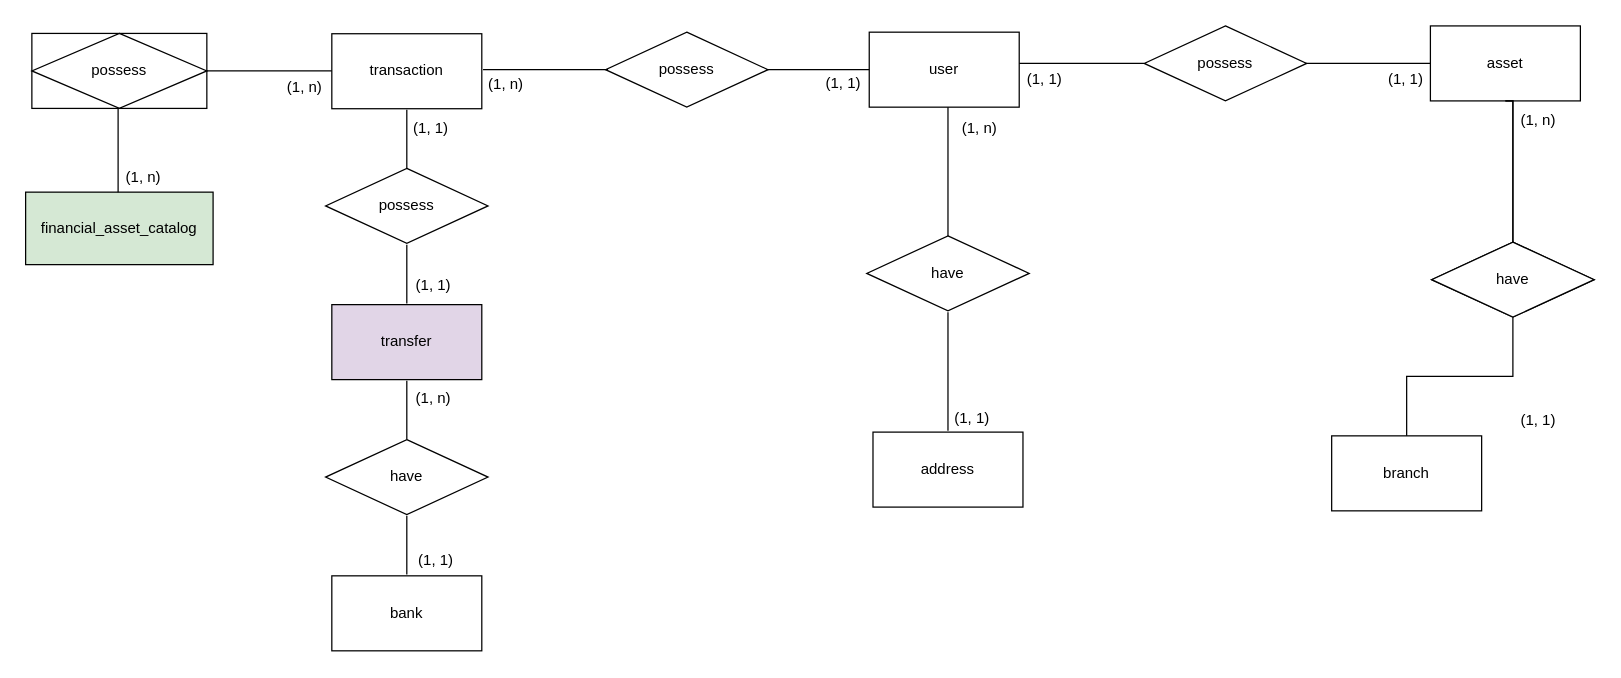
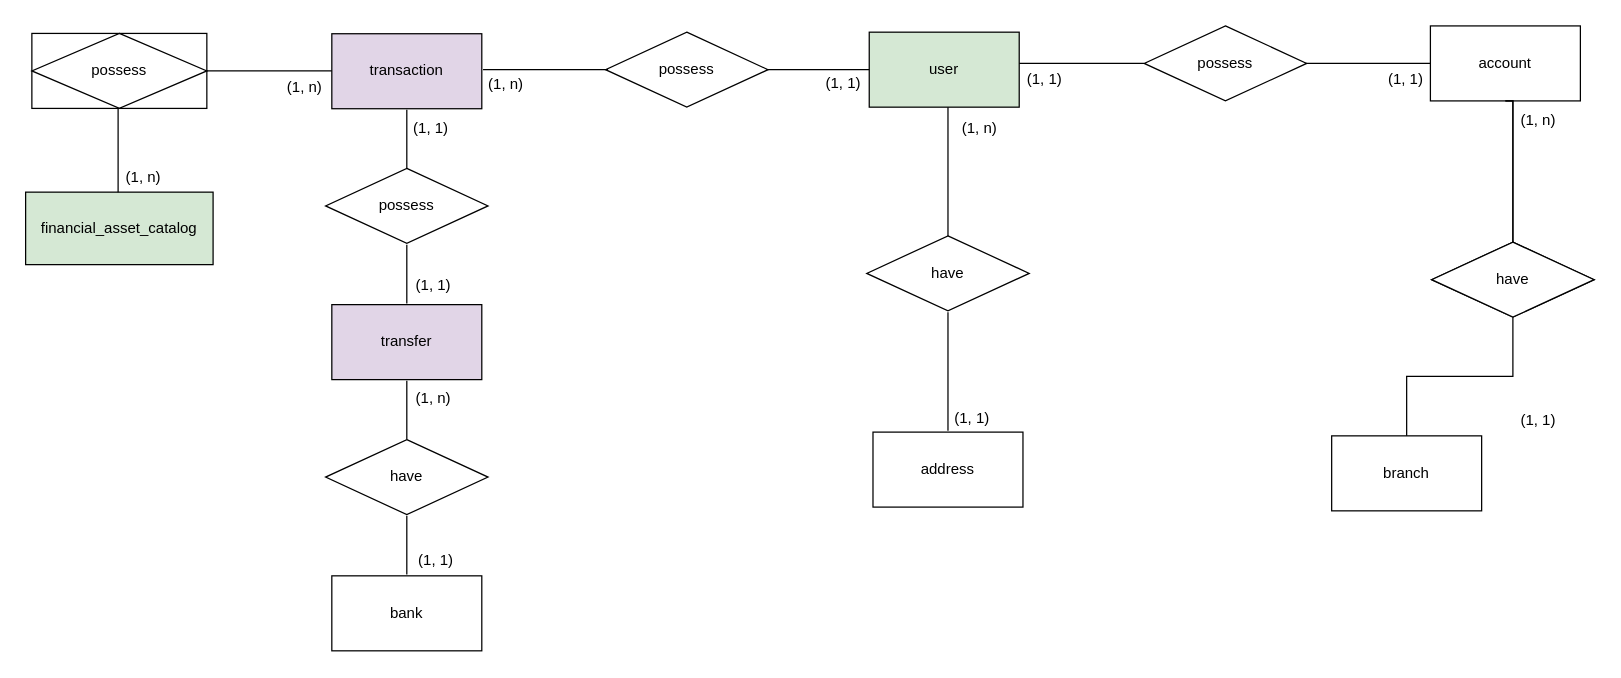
node "asset": label "asset" -> "account"
node "user": fillcolor #ffffff -> #d5e8d4
node "transaction": fillcolor #ffffff -> #e1d5e7
